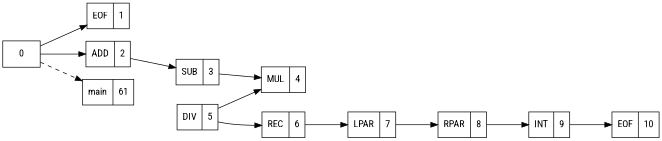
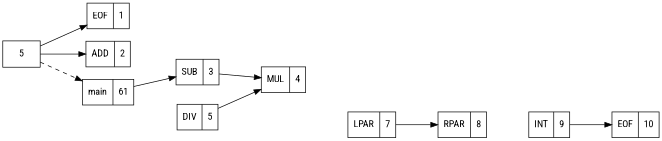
node "0": label "0" -> "5"
edge "ADD" -> "SUB": now "main" -> "SUB"
node "REC": removed
edge "RPAR" -> "INT": removed
